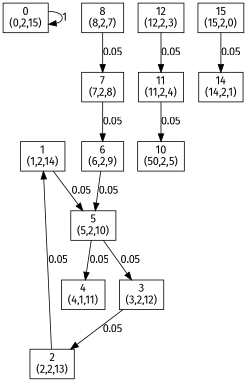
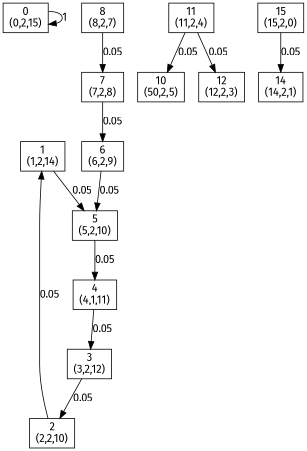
edge "12 (12,2,3)" -> "11 (11,2,4)": reversed
edge "5 (5,2,10)" -> "3 (3,2,12)": now "4 (4,1,11)" -> "3 (3,2,12)"
node "2 (2,2,13)": label "2 (2,2,13)" -> "2 (2,2,10)"
